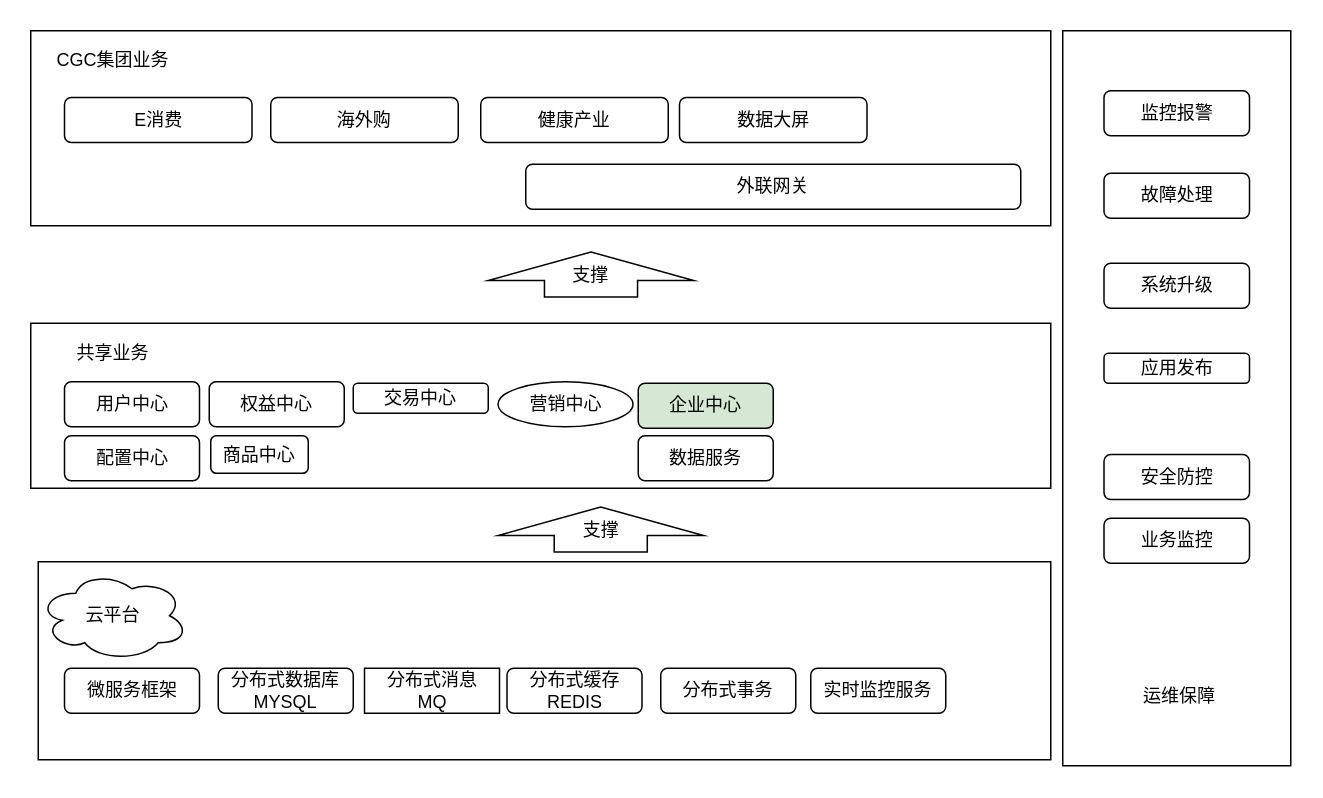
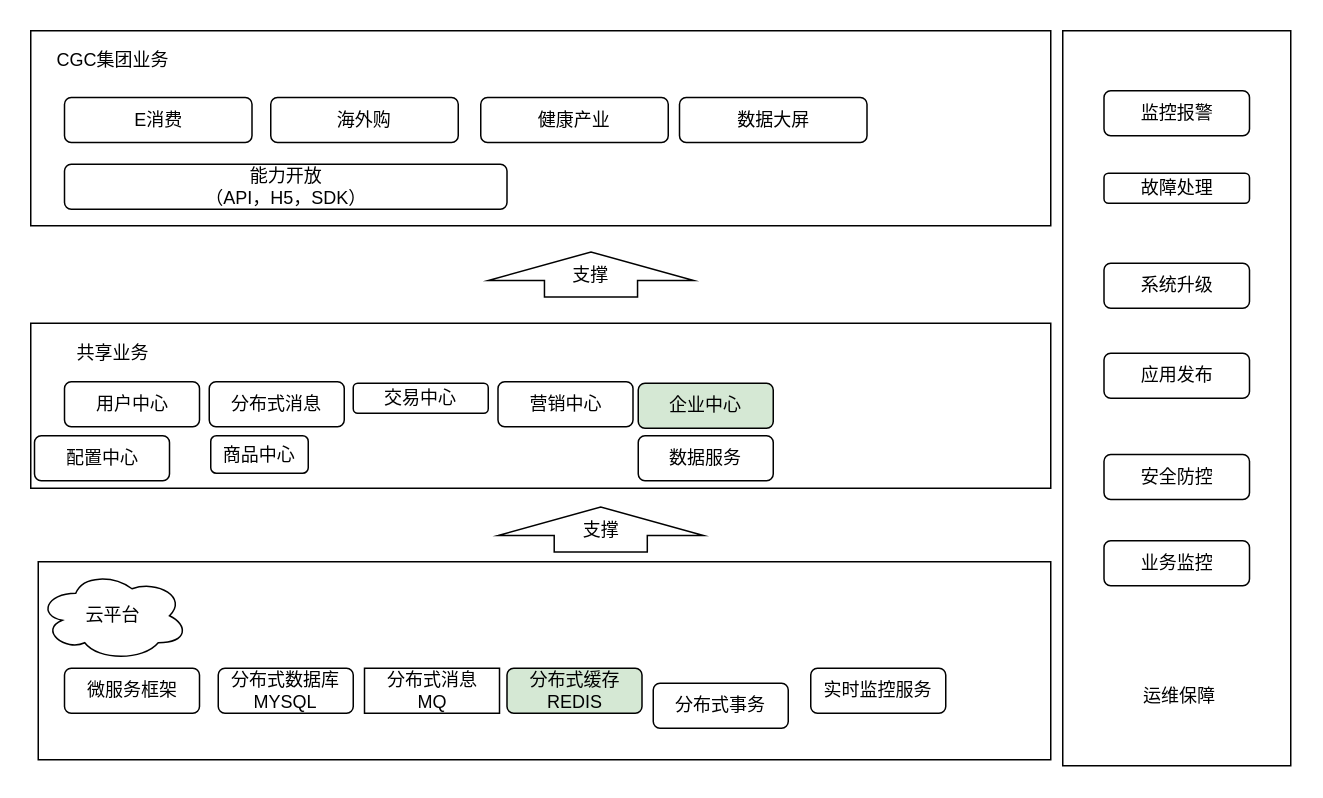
node "能力开放 （API，H5，SDK）": added
node "外联网关": removed
node "故障处理": size 146x45 -> 146x30
node "应用发布": size 146x30 -> 146x45
node "权益中心": label "权益中心" -> "分布式消息"
node "营销中心": shape ellipse -> rounded rectangle
node "配置中心": moved (132, 458) -> (102, 458)
node "业务监控": moved (1177, 541) -> (1177, 563)
node "分布式缓存 REDIS": fillcolor #ffffff -> #d5e8d4
node "分布式事务": moved (728, 691) -> (721, 706)
